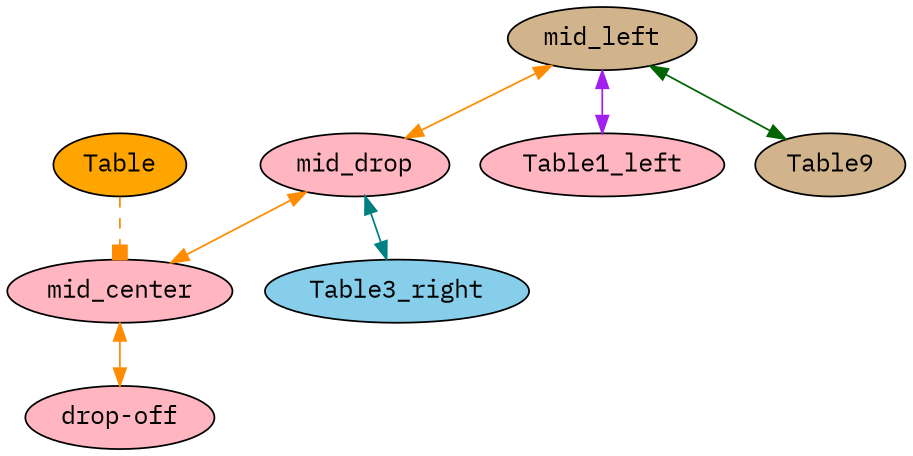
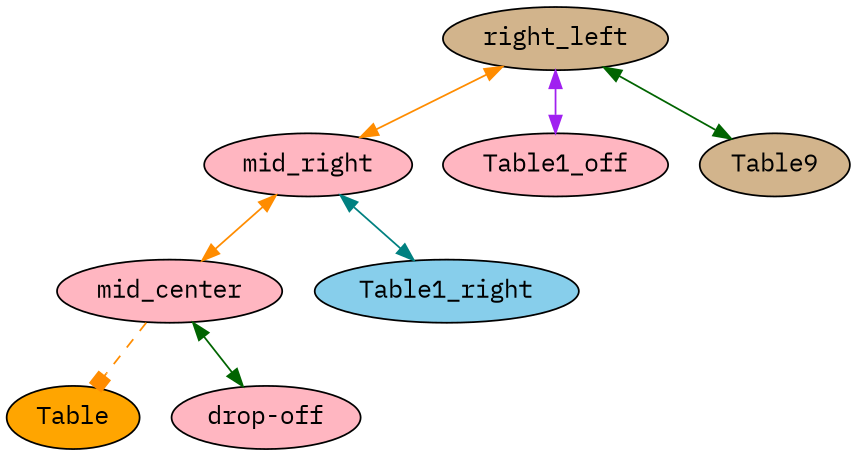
node "mid_left": label "mid_left" -> "right_left"
node "mid_drop": label "mid_drop" -> "mid_right"
node "Table1_left": label "Table1_left" -> "Table1_off"
edge "Table" -> "mid_center": reversed
node "Table3_right": label "Table3_right" -> "Table1_right"
edge "mid_center" -- "drop-off": color darkorange -> darkgreen
